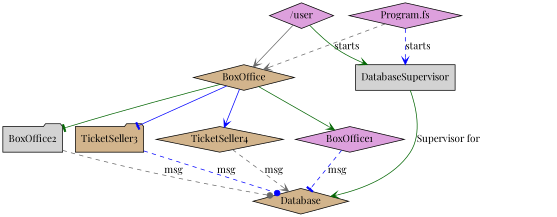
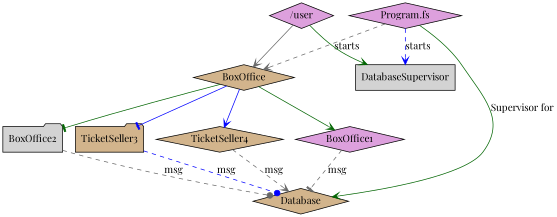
edge "DatabaseSupervisor" -> "Database": now "Program.fs" -> "Database"
edge "BoxOffice1" -> "Database": color blue -> gray40
